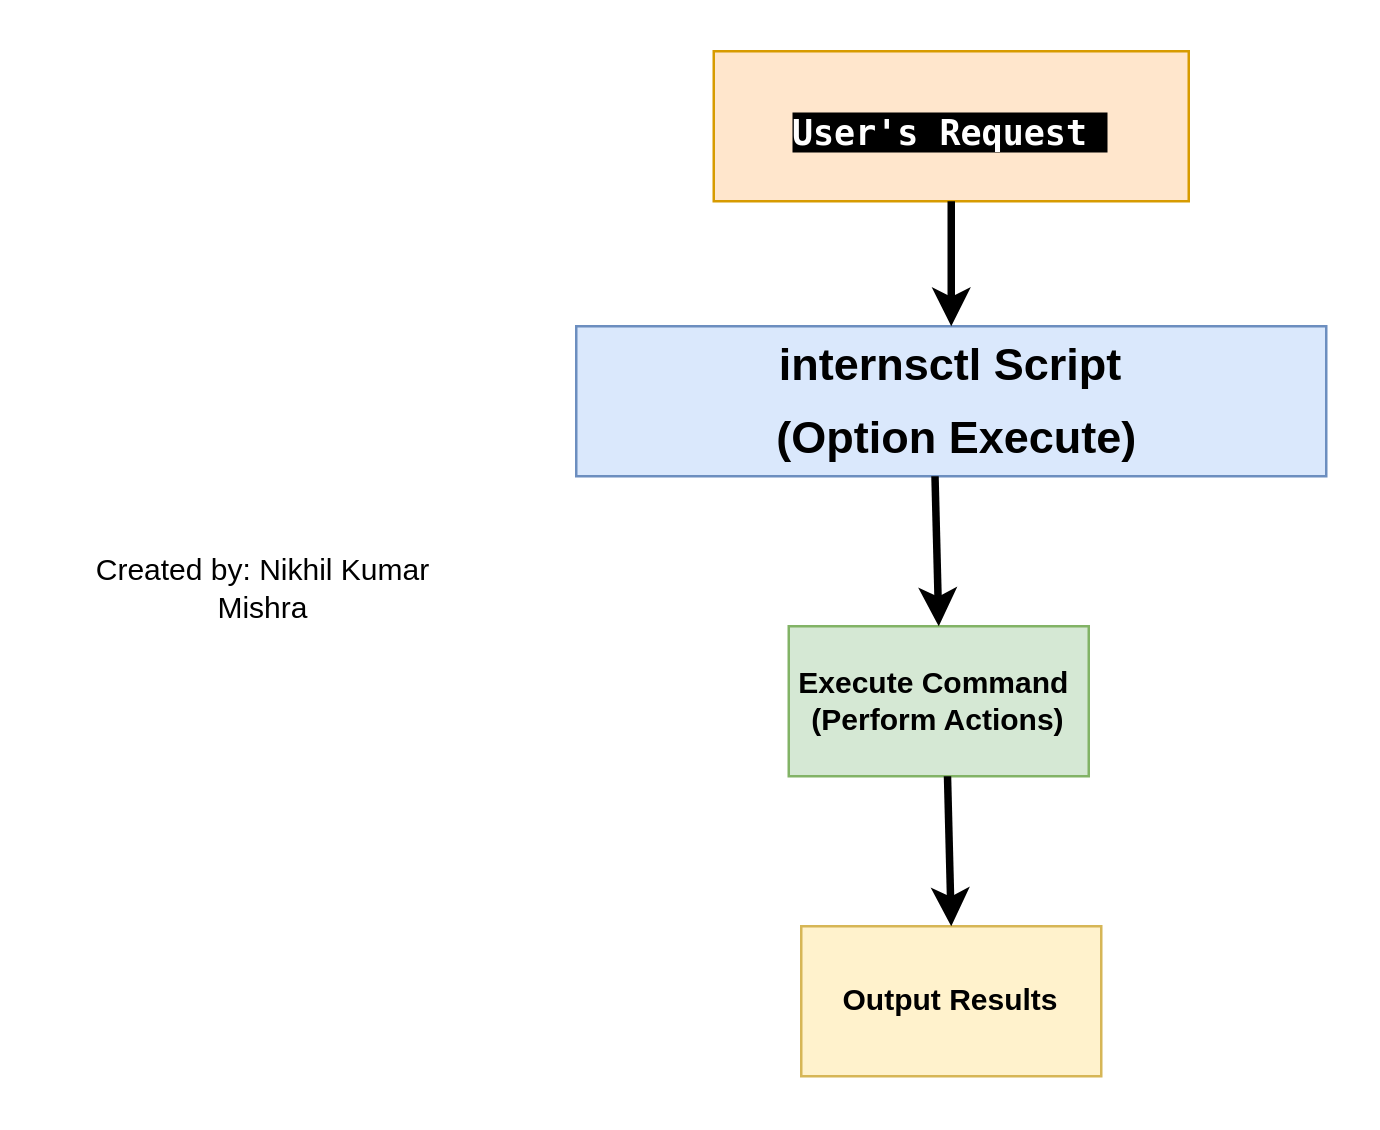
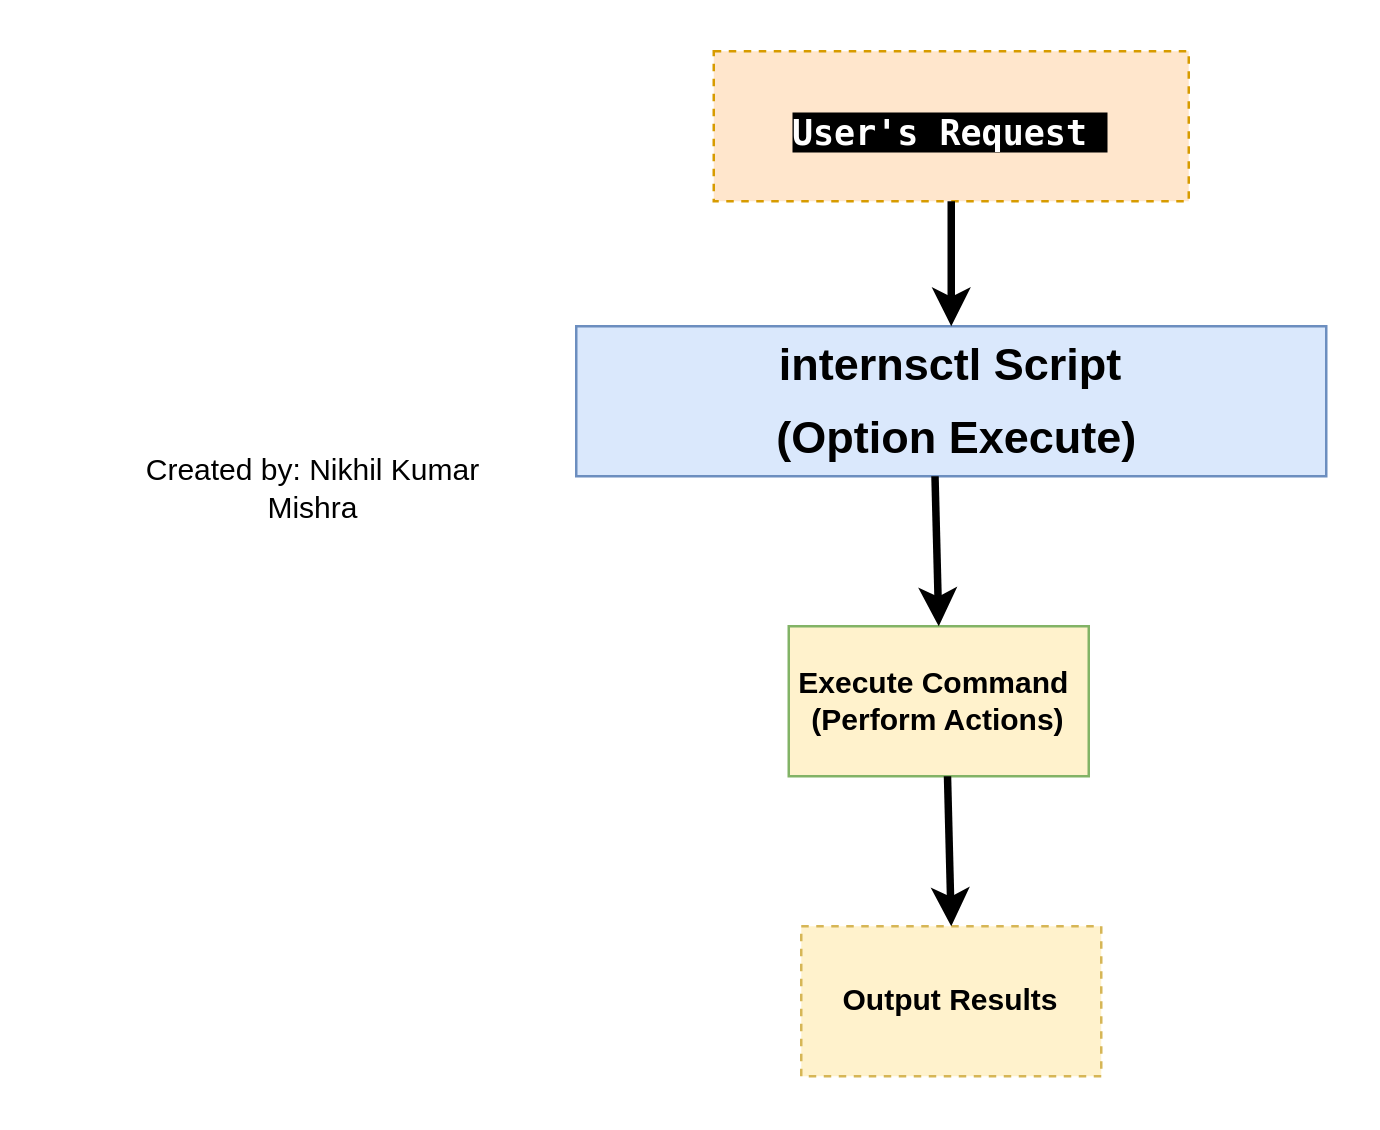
node "User's Request": style solid -> dashed
node "Created by: Nikhil Kumar Mishra": moved (264, 589) -> (314, 489)
node "Execute Command (Perform Actions)": fillcolor #d5e8d4 -> #fff2cc
node "Output Results": style solid -> dashed
